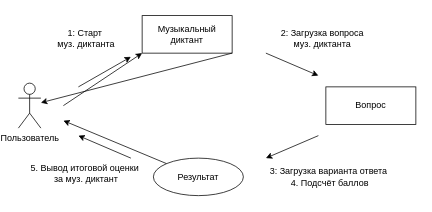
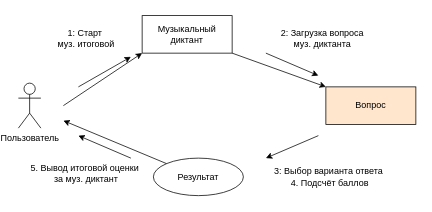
node "1: Старт муз. диктанта": label "1: Старт муз. диктанта" -> "1: Старт муз. итоговой"
edge "Музыкальный диктант" -> "Пользователь": now "Музыкальный диктант" -> "Вопрос"
node "Вопрос": fillcolor #ffffff -> #ffe6cc
node "3: Загрузка варианта ответа 4. Подсчёт баллов": label "3: Загрузка варианта ответа 4. Подсчёт баллов" -> "3: Выбор варианта ответа 4. Подсчёт баллов"
